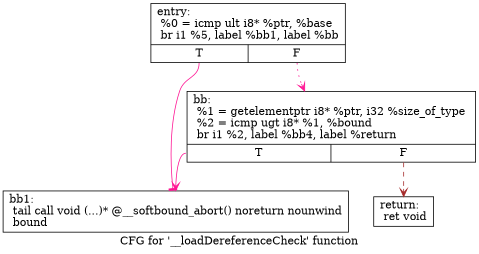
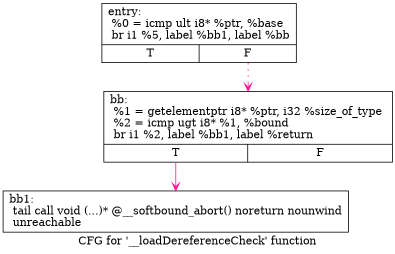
edge "entry:" -> "bb1:": removed
node "bb:": text "br i1 %2, label %bb4, label %return" -> "br i1 %2, label %bb1, label %return"
node "return:": removed
node "bb1:": text "bound" -> "unreachable"
